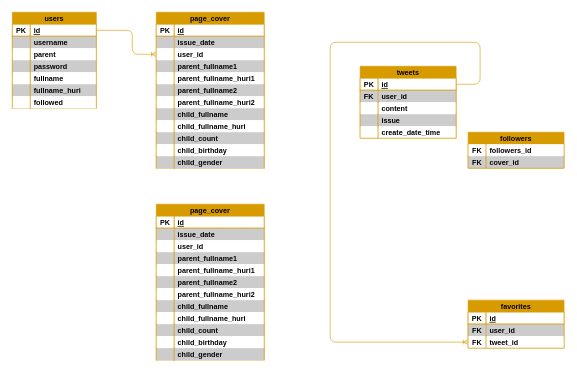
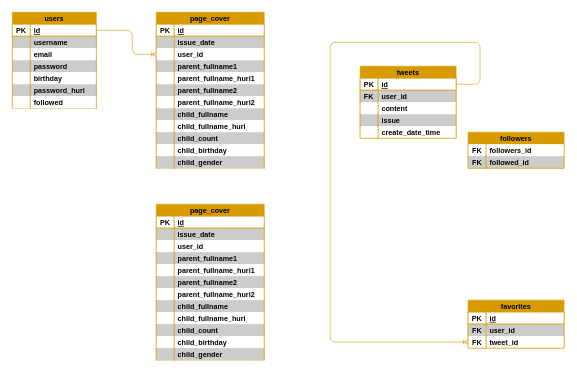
node "parent": label "parent" -> "email"
node "fullname": label "fullname" -> "birthday"
node "fullname_huri": label "fullname_huri" -> "password_huri"
node "cover_id": label "cover_id" -> "followed_id"
